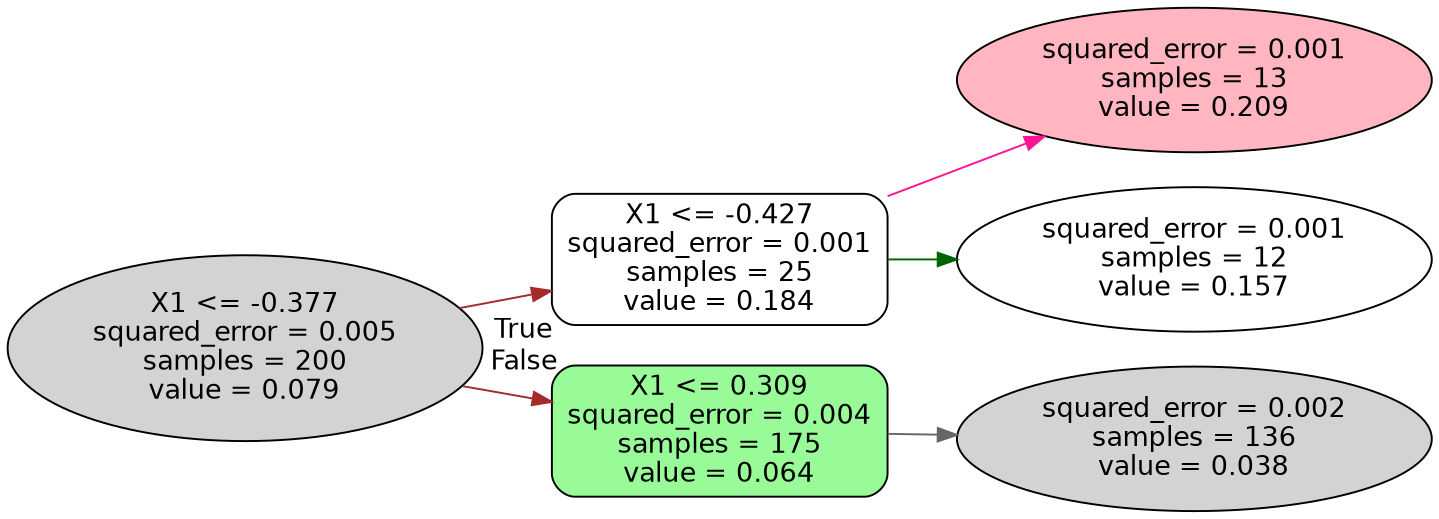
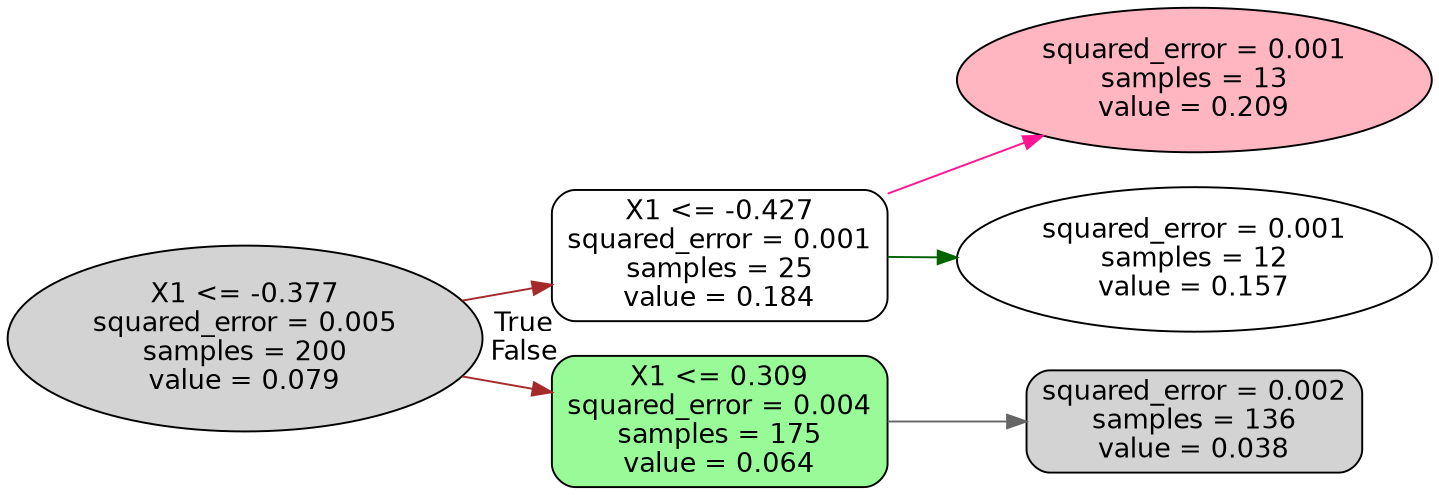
node "squared_error = 0.002 samples = 136 value = 0.038": shape ellipse -> box
